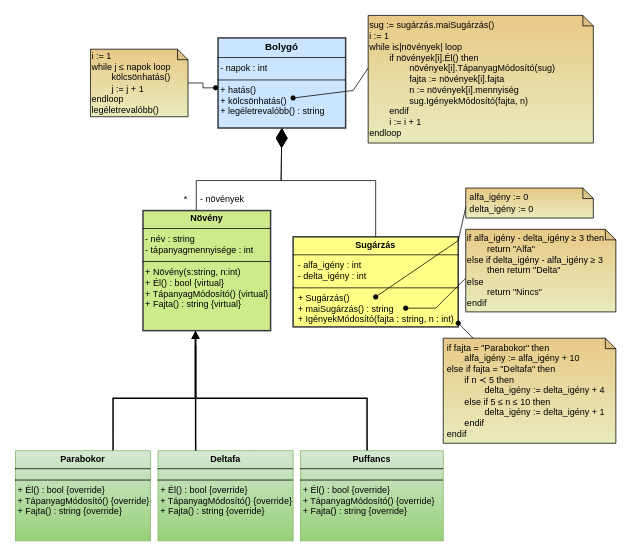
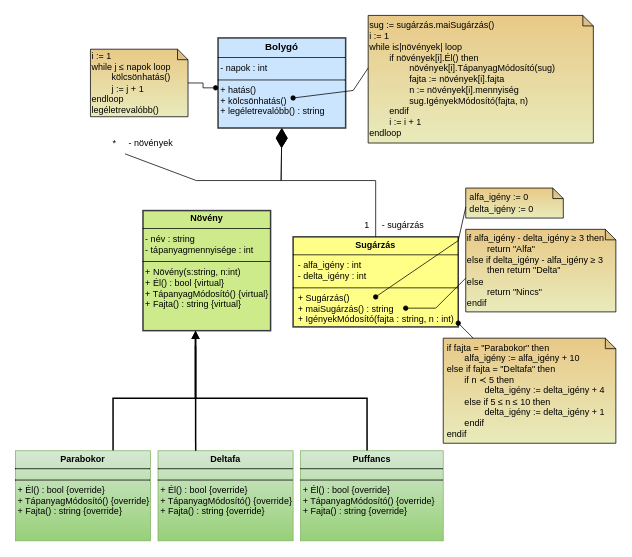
node "* - növények": moved (214, 199) -> (143, 143)
node "alfa_igény := 0 delta_igény := 0": size 128x30 -> 98x30
node "1 - sugárzás": added
